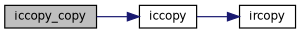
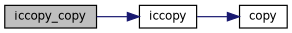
node "ircopy": label "ircopy" -> "copy"
